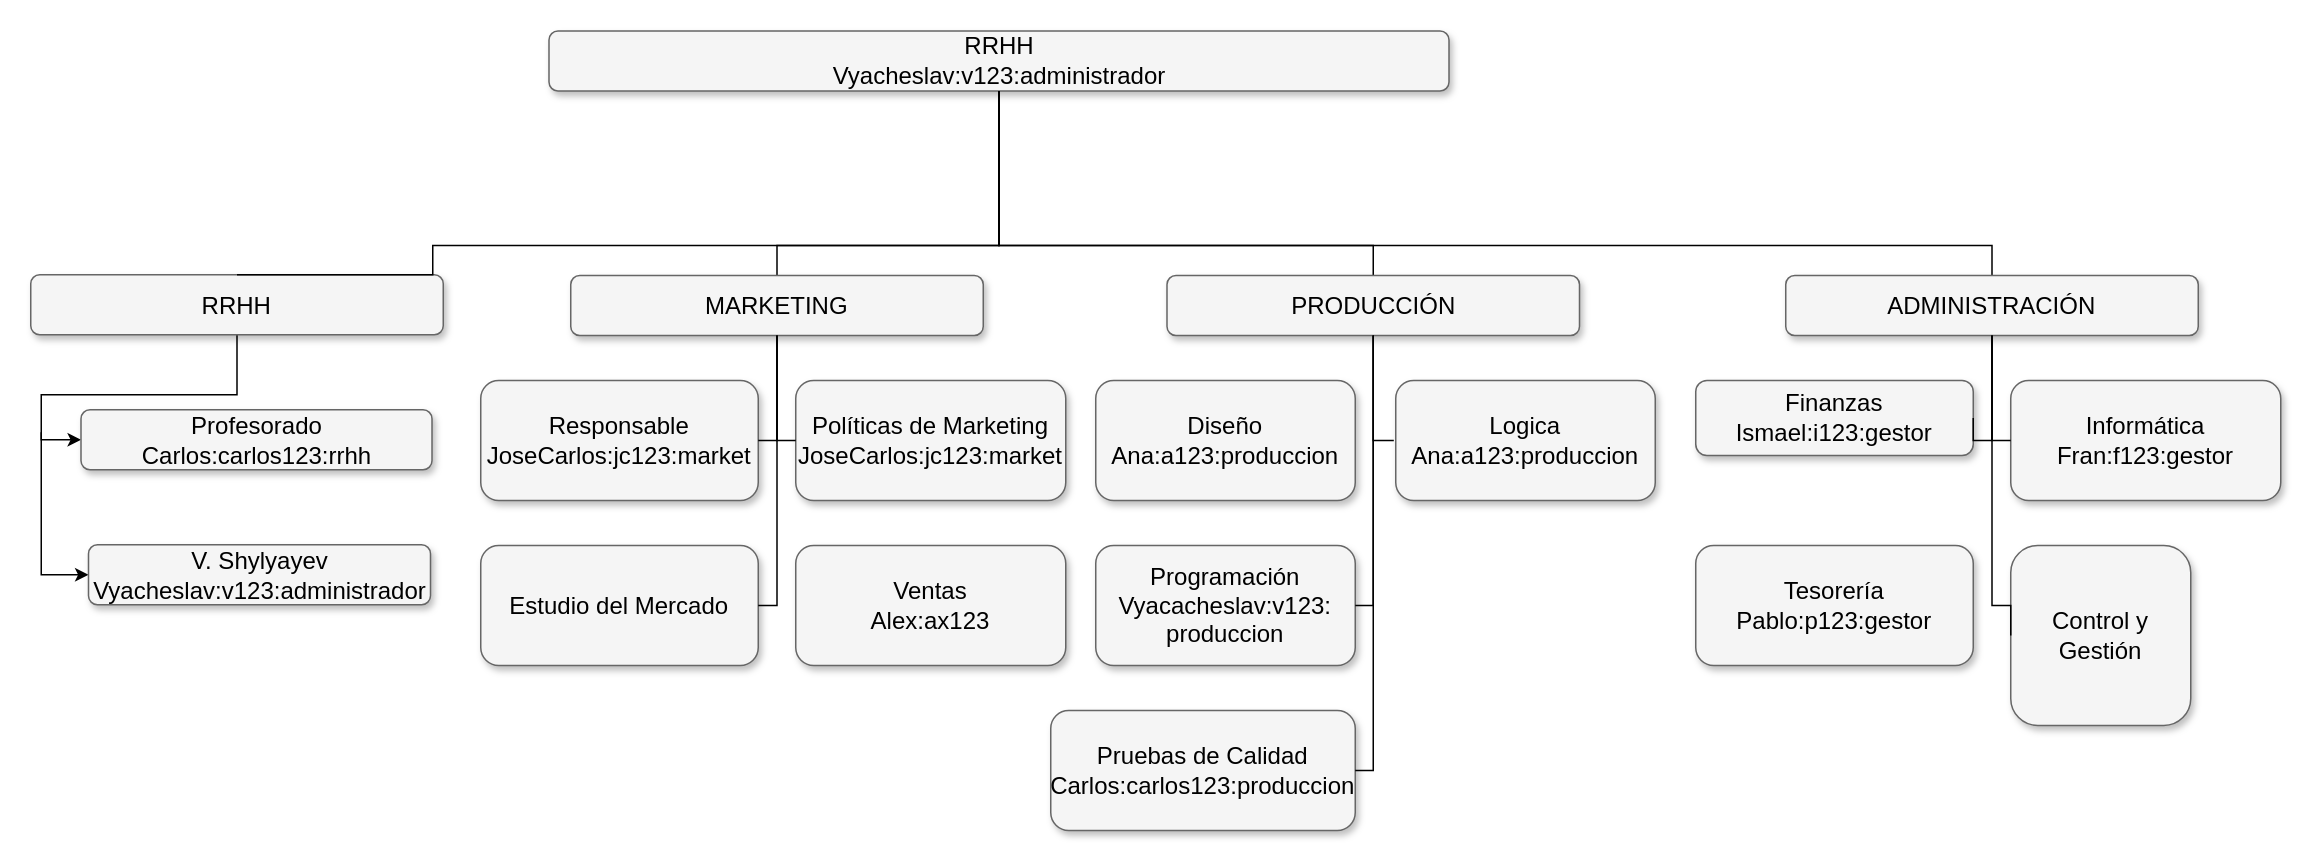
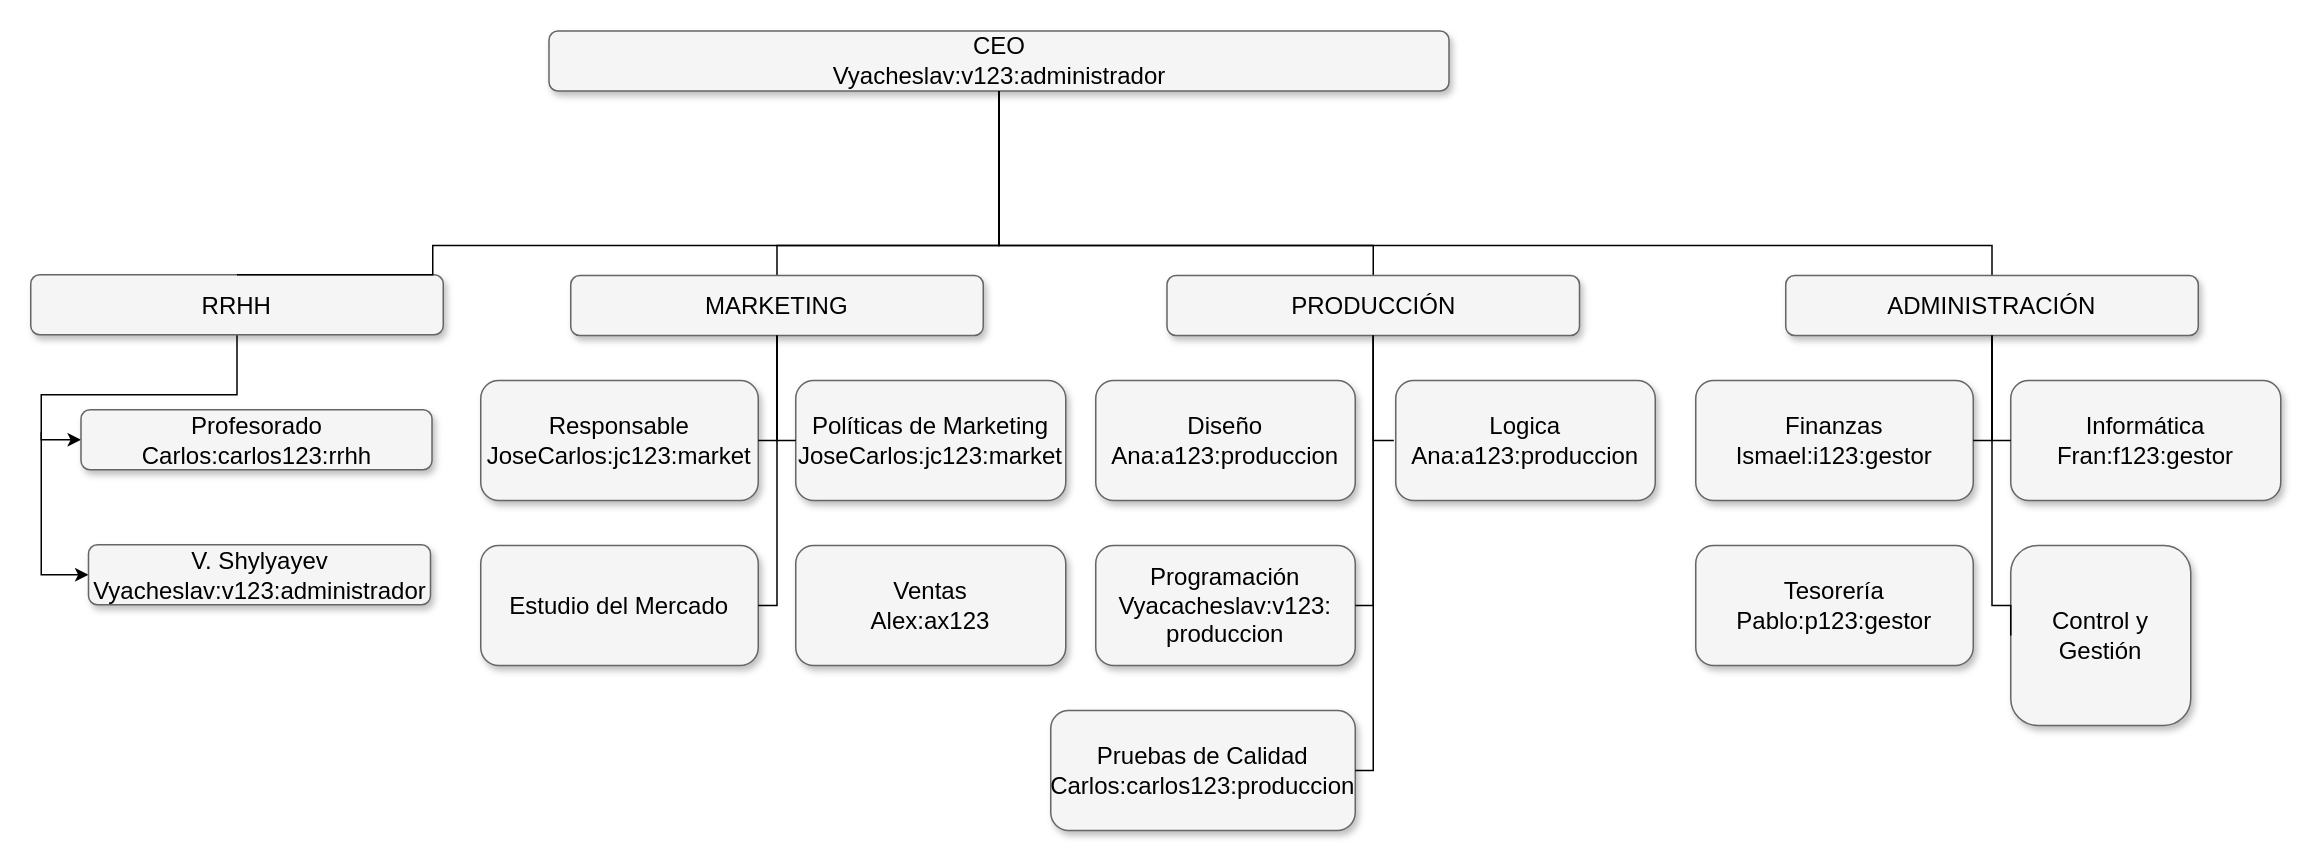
node "RRHH Vyacheslav:v123:administrador": label "RRHH Vyacheslav:v123:administrador" -> "CEO Vyacheslav:v123:administrador"
node "Finanzas Ismael:i123:gestor": size 278x75 -> 278x120
